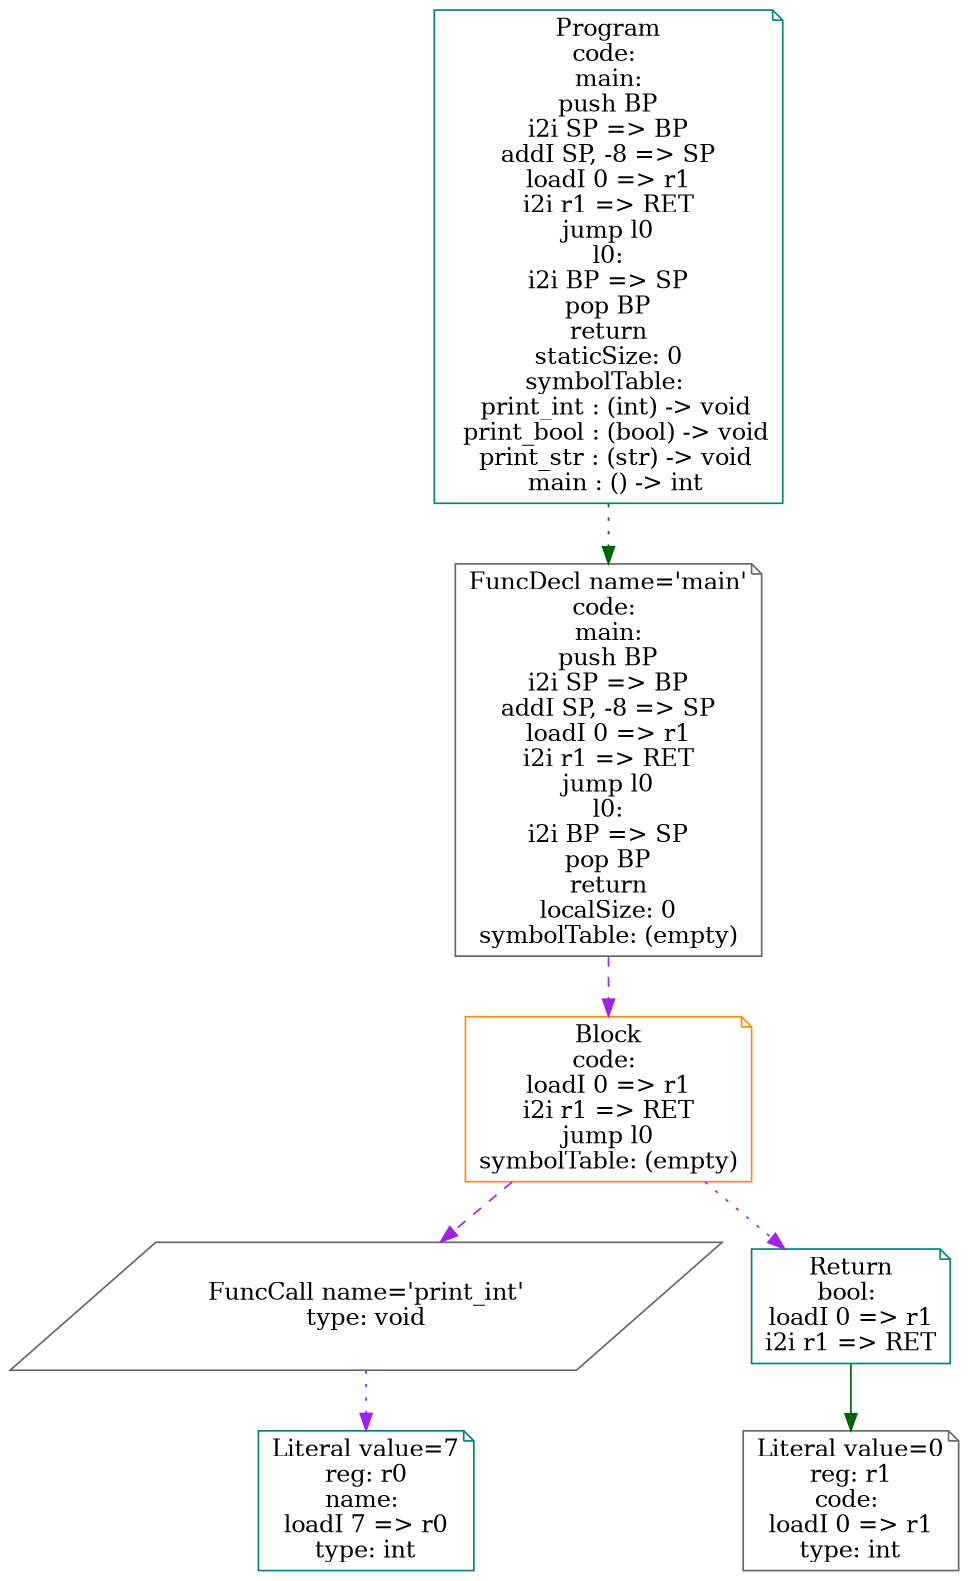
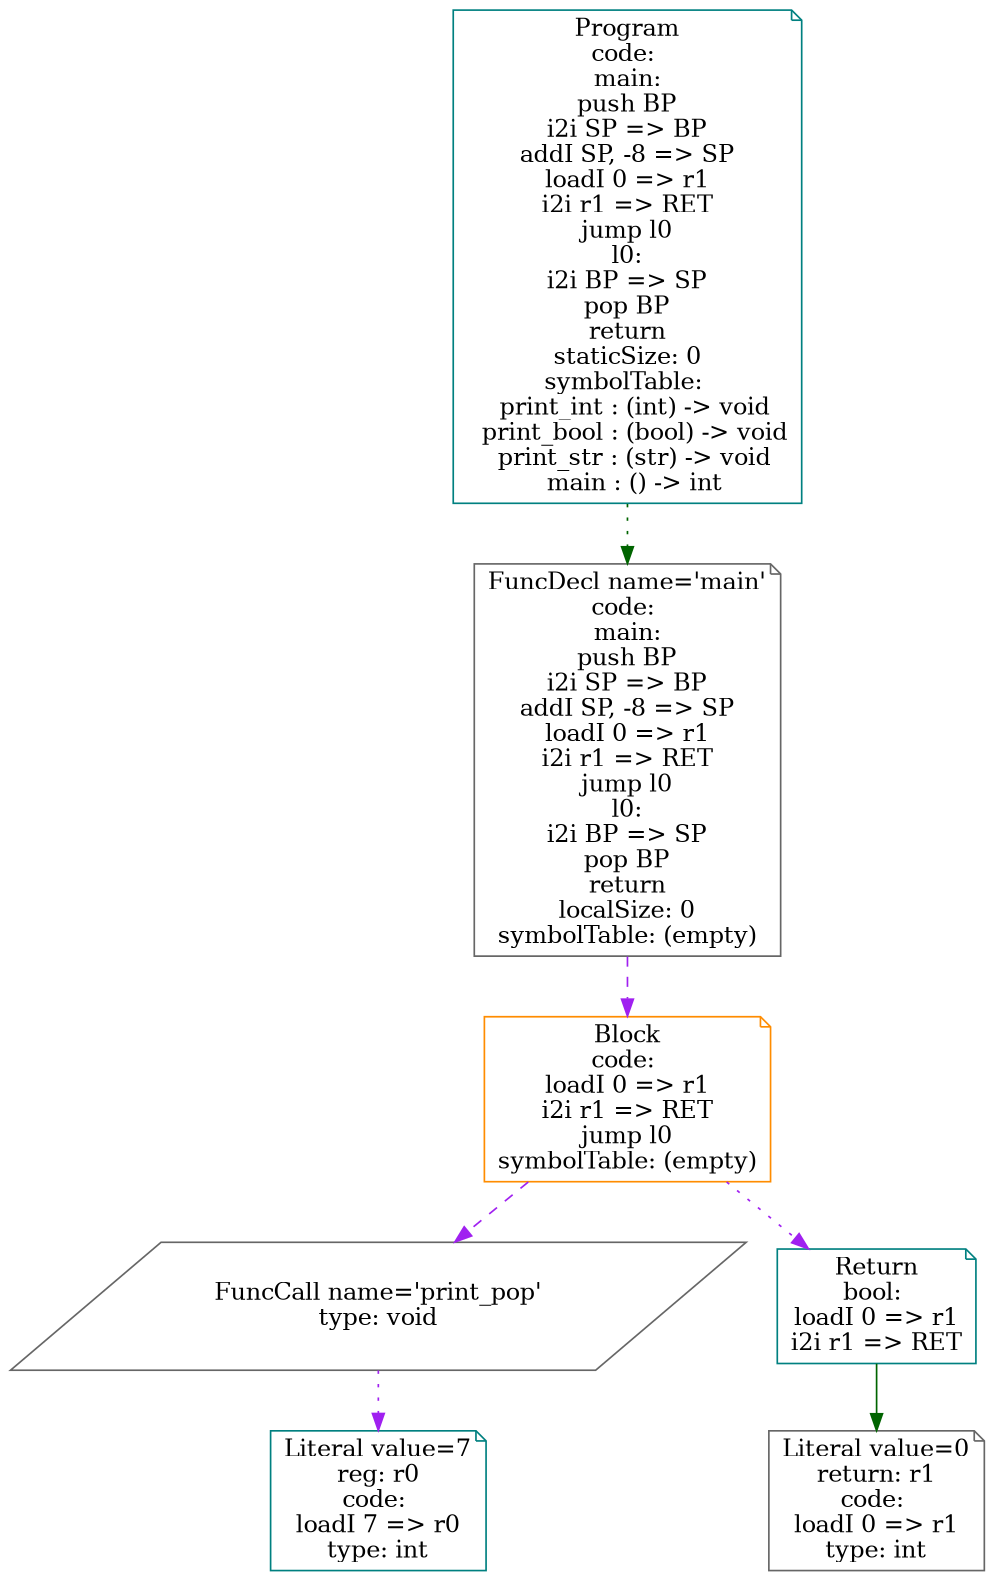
node "FuncCall name='print_int' type: void": label "FuncCall name='print_int' type: void" -> "FuncCall name='print_pop' type: void"
node "Literal value=7 reg: r0 name: loadI 7 => r0 type: int": label "Literal value=7 reg: r0 name: loadI 7 => r0 type: int" -> "Literal value=7 reg: r0 code: loadI 7 => r0 type: int"
node "Literal value=0 reg: r1 code: loadI 0 => r1 type: int": label "Literal value=0 reg: r1 code: loadI 0 => r1 type: int" -> "Literal value=0 return: r1 code: loadI 0 => r1 type: int"
